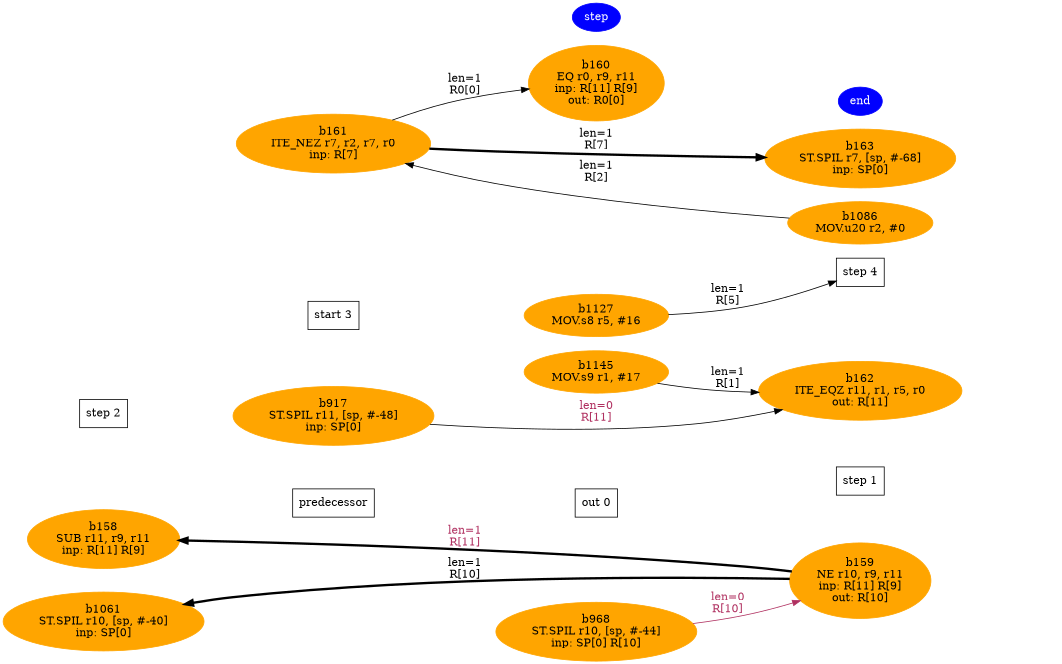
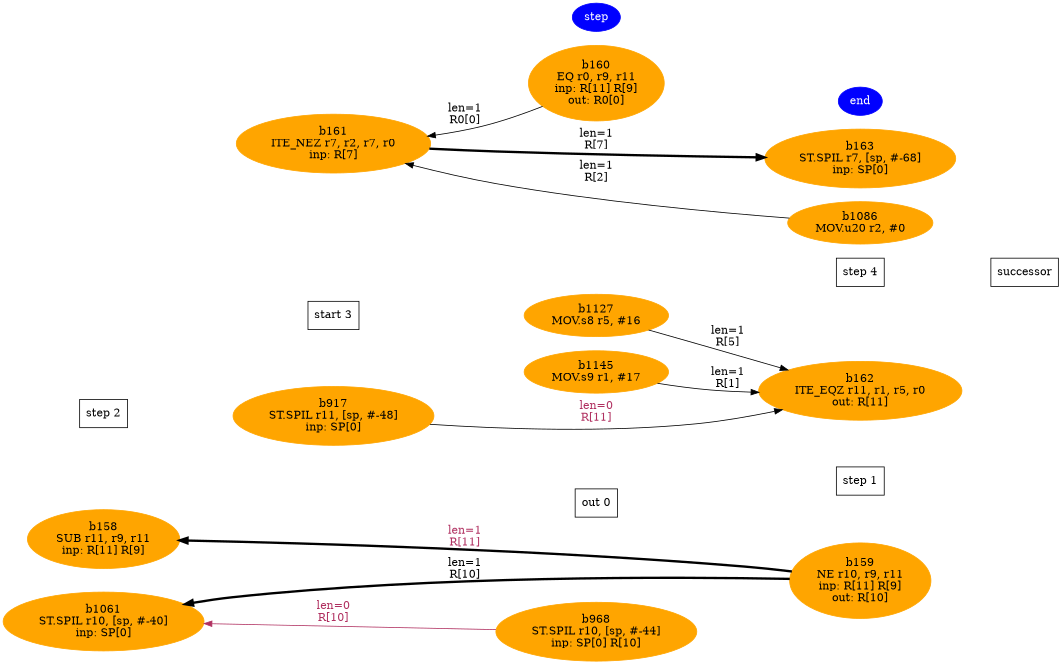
edge "b161 ITE_NEZ r7, r2, r7, r0 inp: R[7]" -> "b160 EQ r0, r9, r11 inp: R[11] R[9] out: R0[0]": reversed
node "successor": added
edge "b1127 MOV.s8 r5, #16" -> "step 4": now "b1127 MOV.s8 r5, #16" -> "b162 ITE_EQZ r11, r1, r5, r0 out: R[11]"
node "predecessor": removed
edge "b968 ST.SPIL r10, [sp, #-44] inp: SP[0] R[10]" -> "b159 NE r10, r9, r11 inp: R[11] R[9] out: R[10]": now "b968 ST.SPIL r10, [sp, #-44] inp: SP[0] R[10]" -> "b1061 ST.SPIL r10, [sp, #-40] inp: SP[0]"
